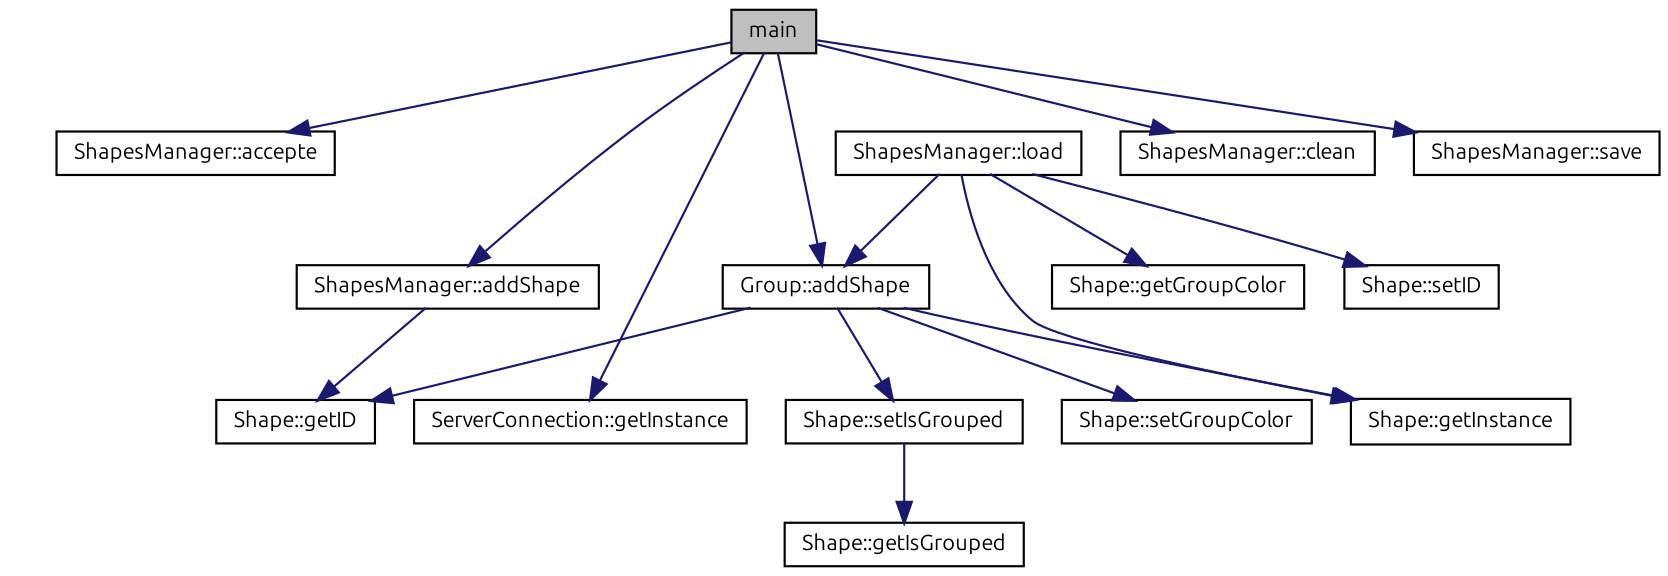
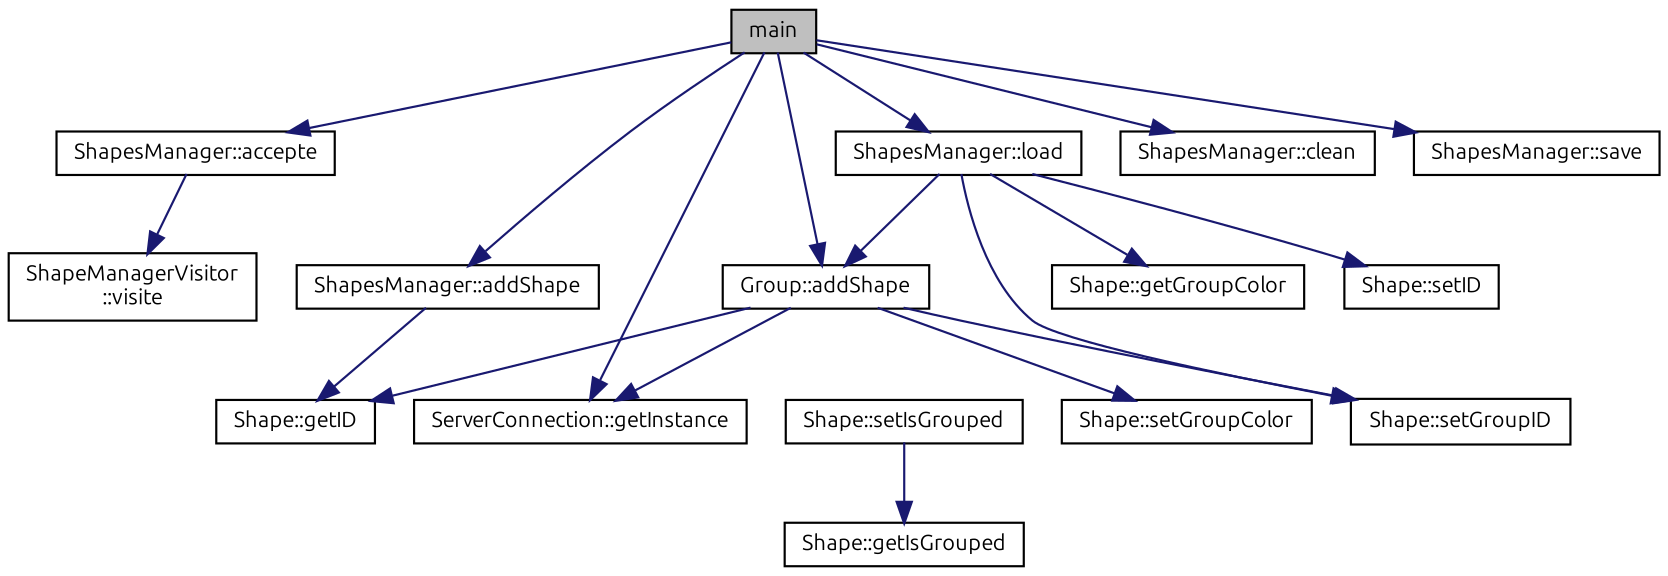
edge "main" -> "ShapesManager::load": added
node "ShapeManagerVisitor ::visite": added
edge "Group::addShape" -> "Shape::setIsGrouped": now "Group::addShape" -> "ServerConnection::getInstance"
node "Shape::getInstance": label "Shape::getInstance" -> "Shape::setGroupID"
